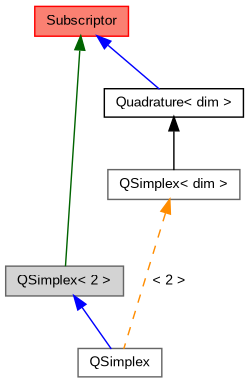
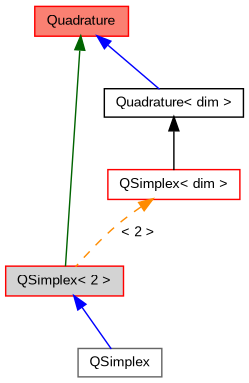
node "Subscriptor": label "Subscriptor" -> "Quadrature"
node "QSimplex< dim >": color gray40 -> red
node "QSimplex< 2 >": color gray40 -> red
edge "QSimplex" -> "QSimplex< dim >": now "QSimplex< 2 >" -> "QSimplex< dim >"
